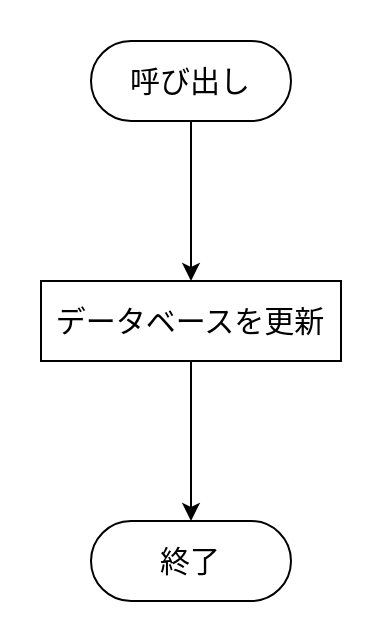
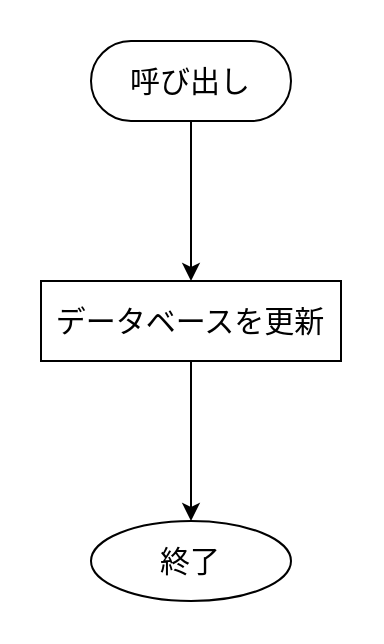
node "終了": shape rounded rectangle -> ellipse
